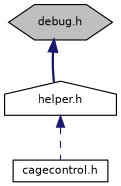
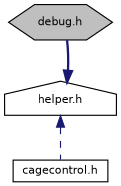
edge "helper.h" -> "debug.h": reversed
